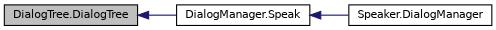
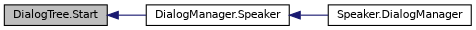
node "DialogTree.DialogTree": label "DialogTree.DialogTree" -> "DialogTree.Start"
node "DialogManager.Speak": label "DialogManager.Speak" -> "DialogManager.Speaker"
